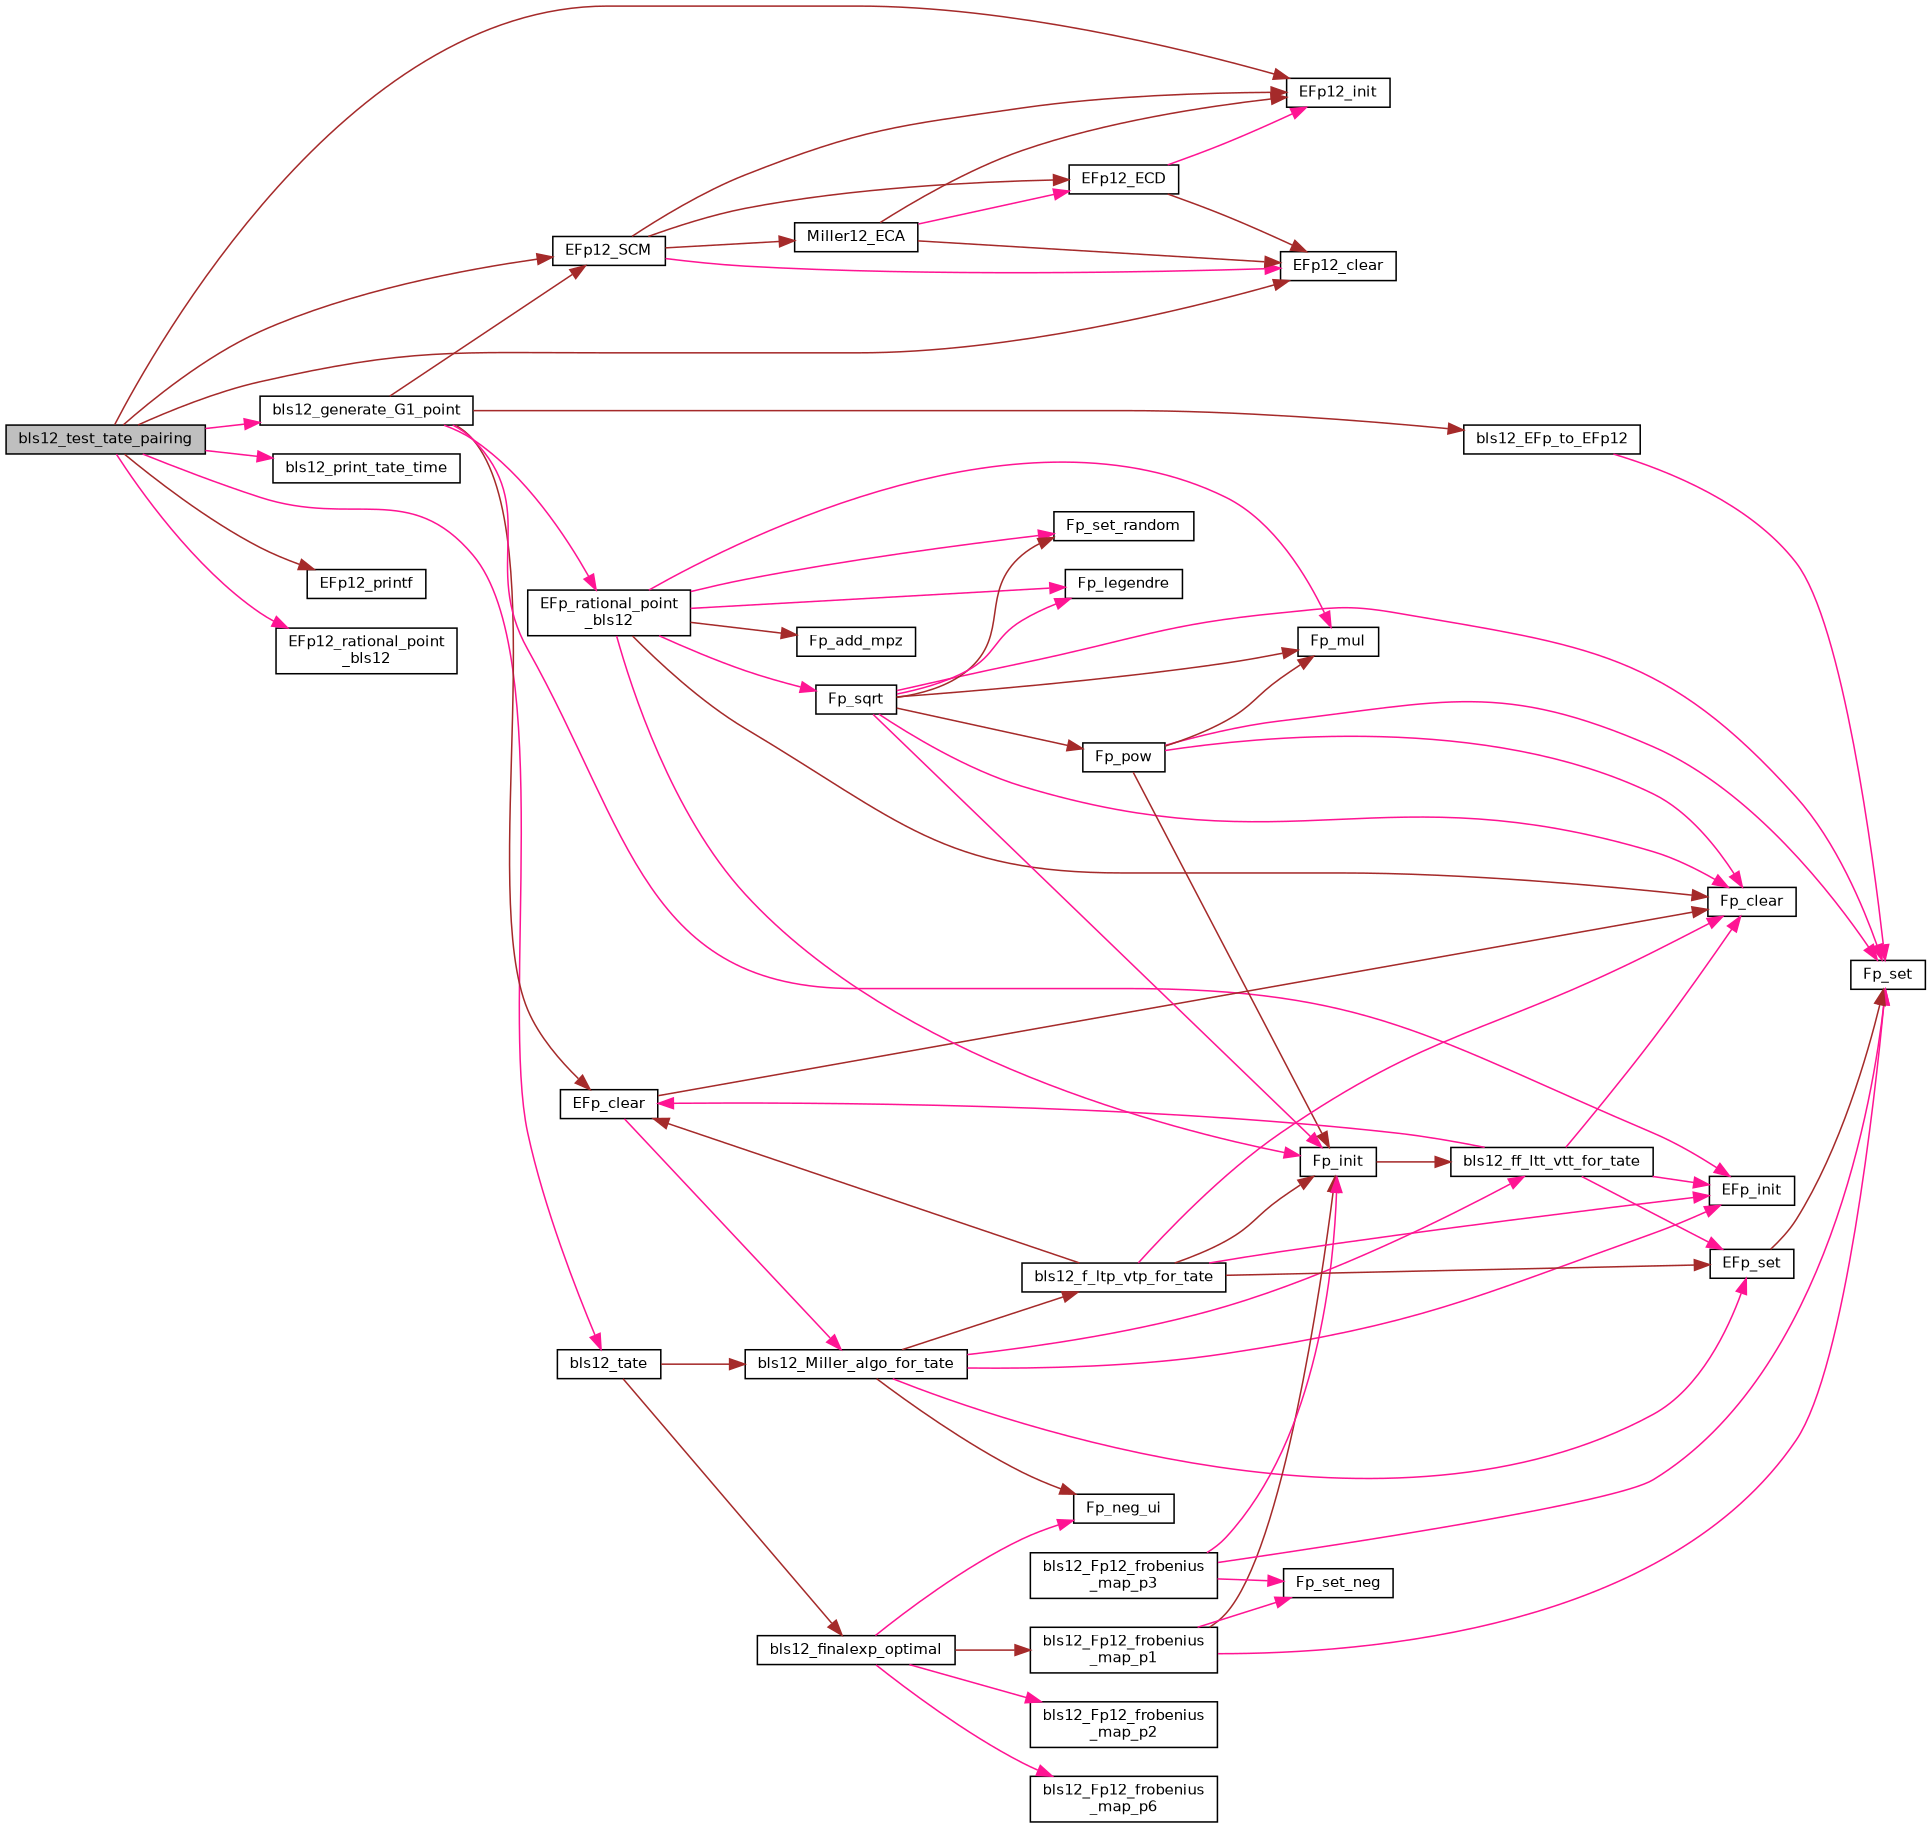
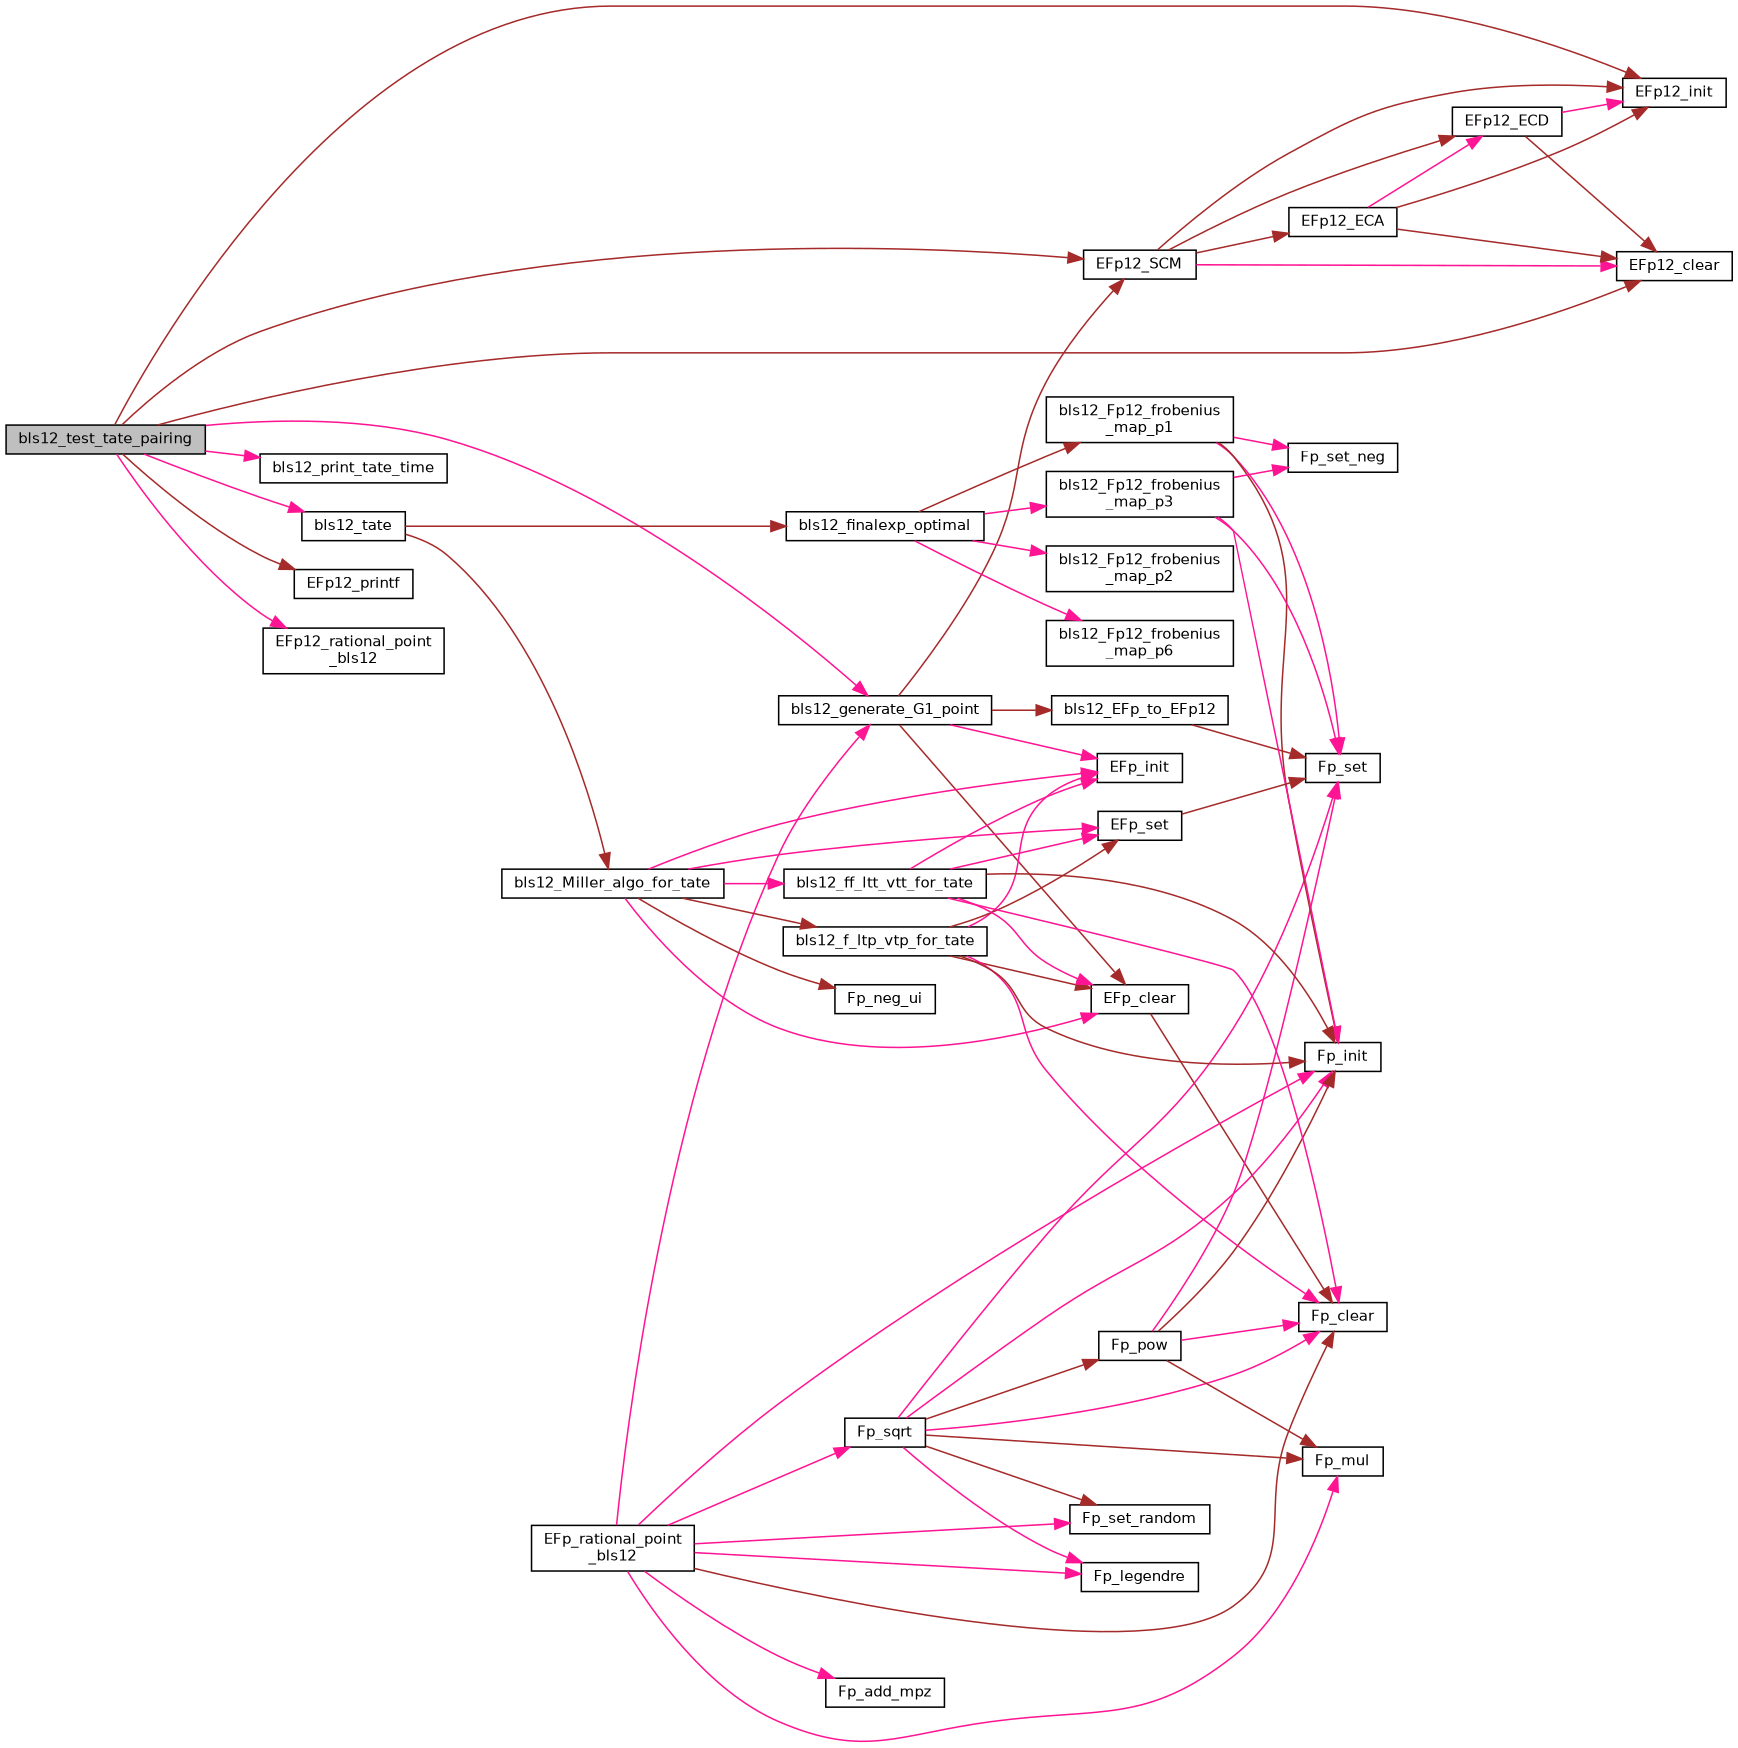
node "Miller12_ECA": label "Miller12_ECA" -> "EFp12_ECA"
edge "bls12_generate_G1_point" -> "EFp_rational_point _bls12": reversed
edge "EFp_rational_point _bls12" -> "Fp_add_mpz": color brown -> deeppink
edge "bls12_EFp_to_EFp12" -> "Fp_set": color deeppink -> brown
edge "Fp_init" -> "bls12_ff_ltt_vtt_for_tate": reversed
edge "EFp_clear" -> "bls12_Miller_algo_for_tate": reversed
edge "bls12_finalexp_optimal" -> "Fp_neg_ui": now "bls12_finalexp_optimal" -> "bls12_Fp12_frobenius _map_p3"
